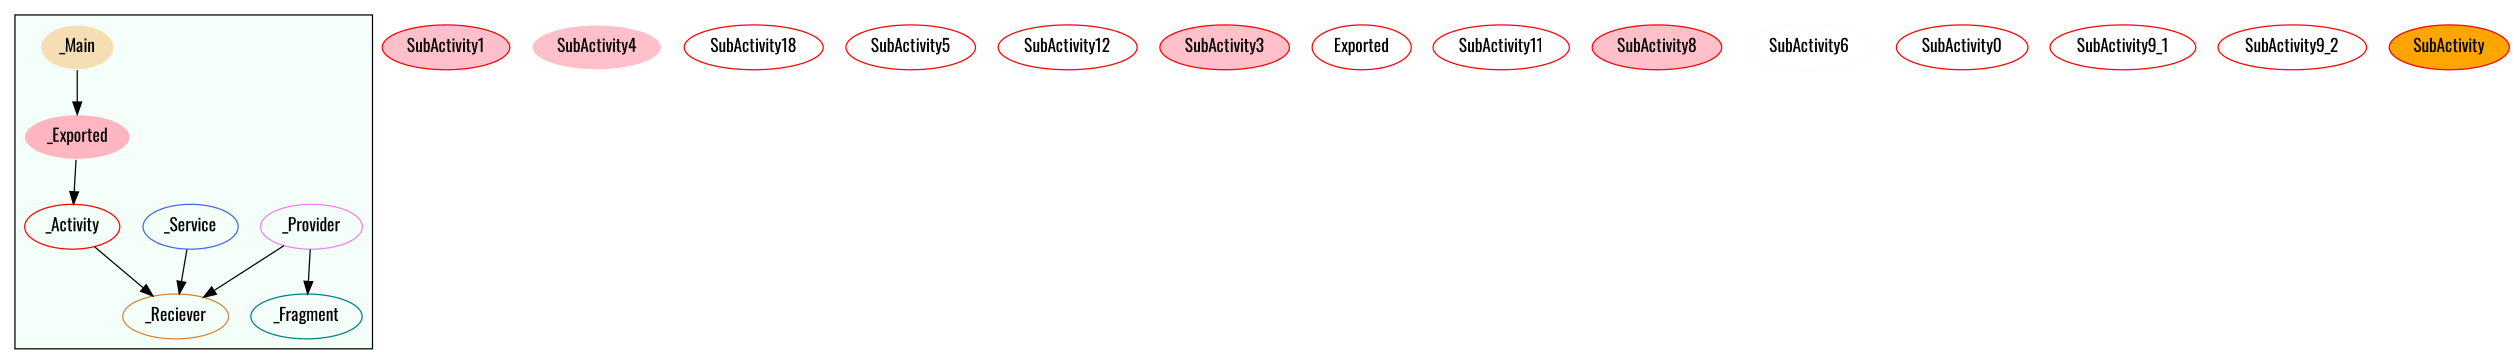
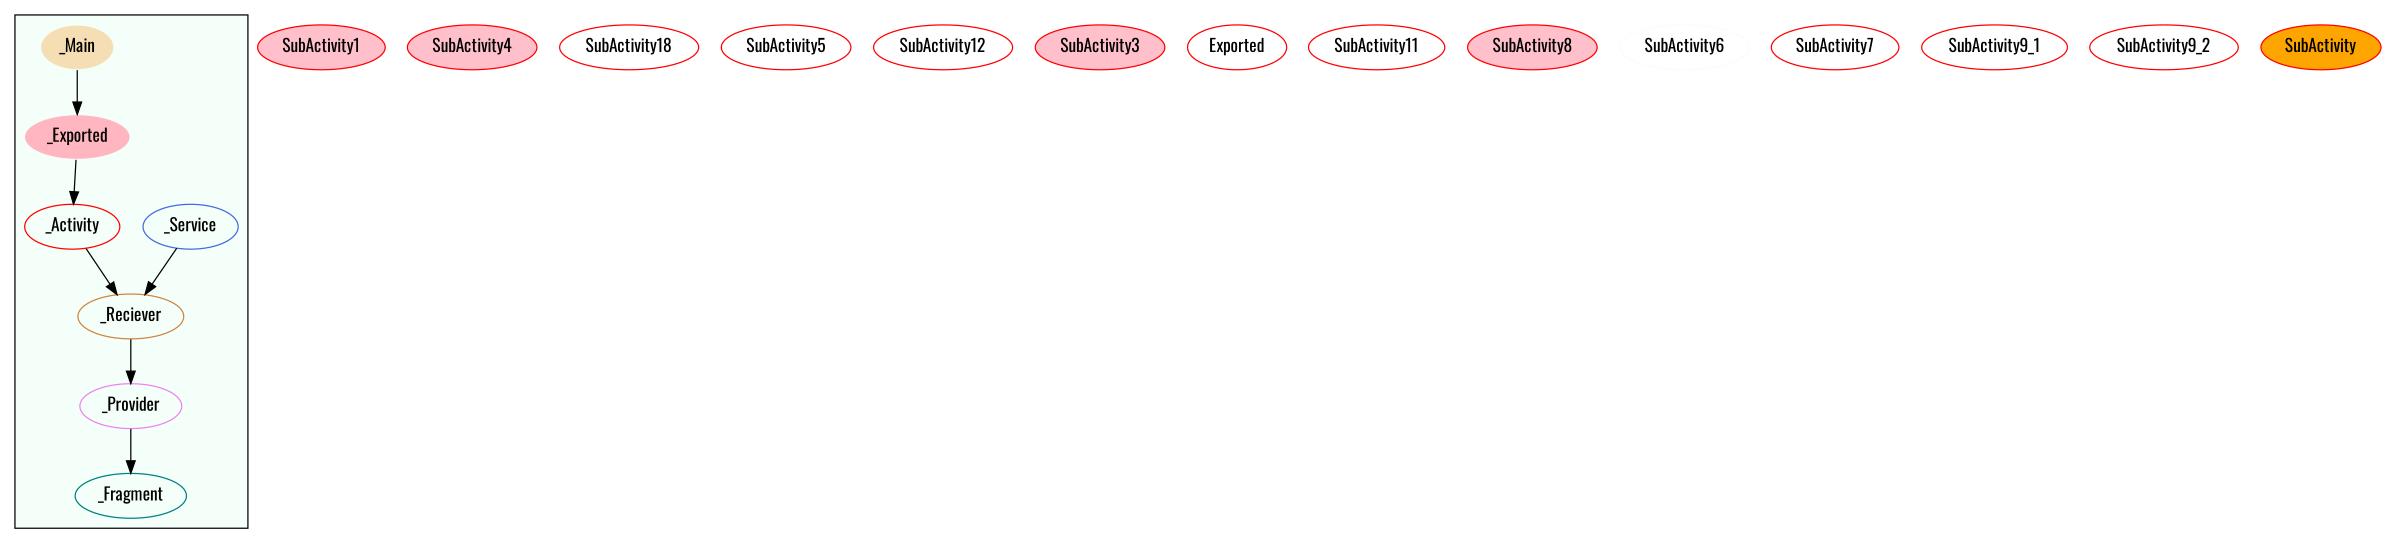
node "SubActivity4": color mintcream -> red
node "SubActivity0": label "SubActivity0" -> "SubActivity7"
edge "_Provider" -> "_Reciever": reversed
